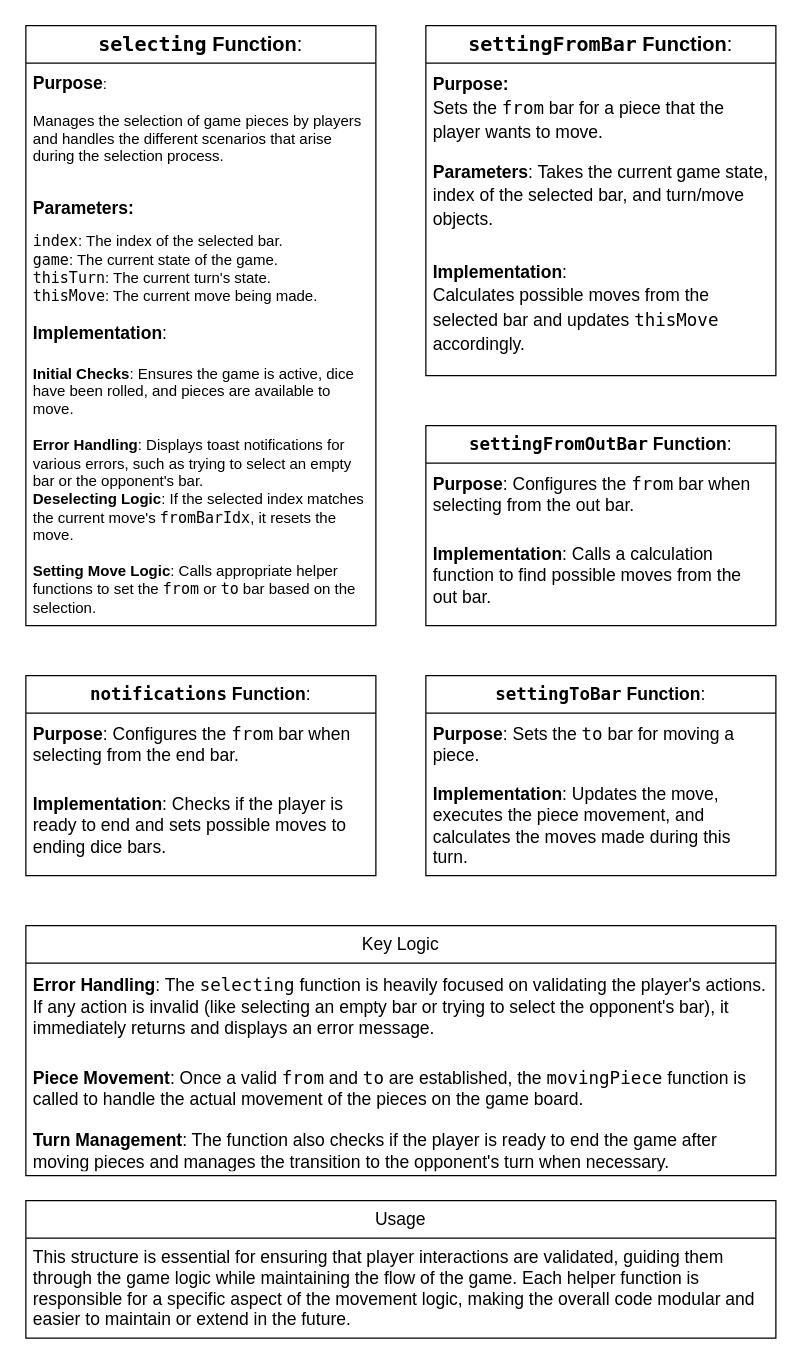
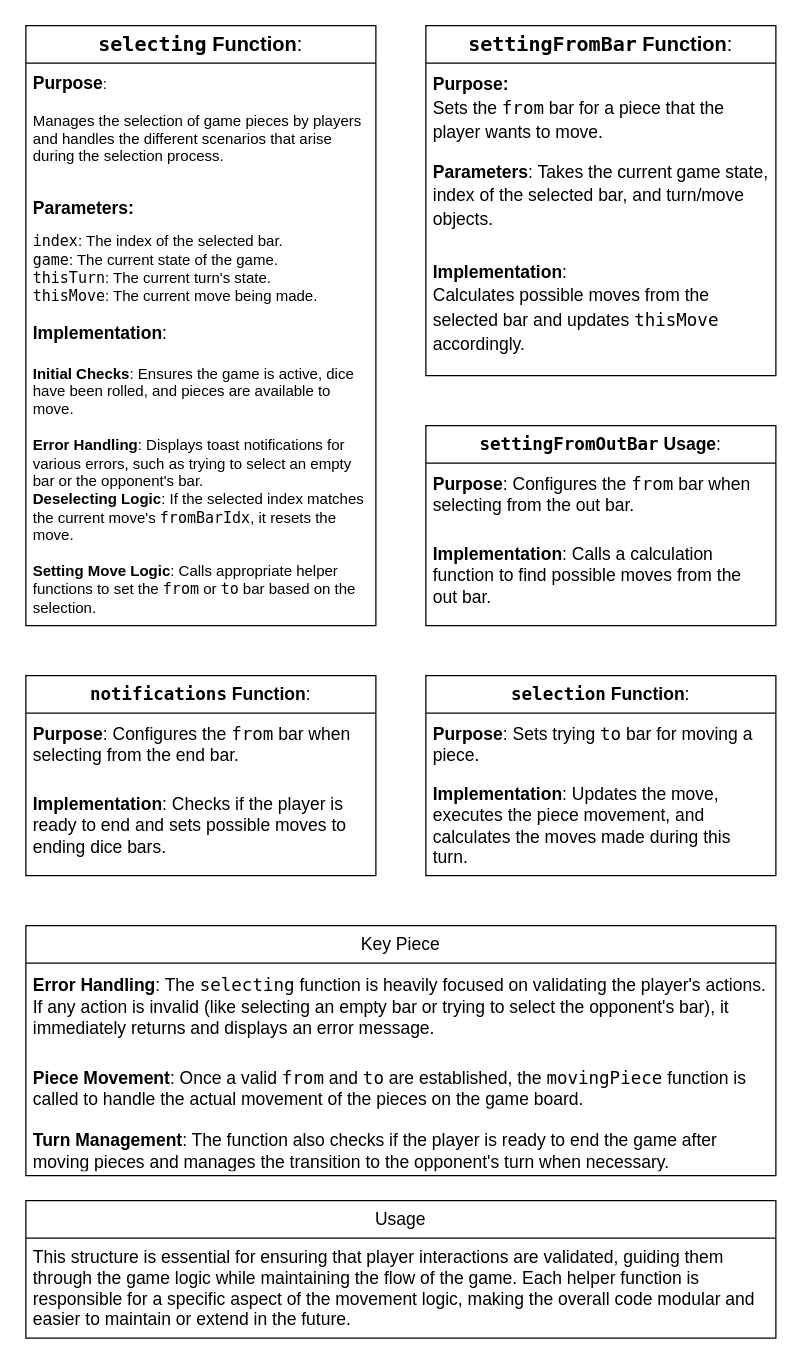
node "settingFromOutBar Function:": label "settingFromOutBar Function:" -> "settingFromOutBar Usage:"
node "settingToBar Function:": label "settingToBar Function:" -> "selection Function:"
node "Purpose: Sets the to bar for moving a piece.": label "Purpose: Sets the to bar for moving a piece." -> "Purpose: Sets trying to bar for moving a piece."
node "Key Logic": label "Key Logic" -> "Key Piece"
